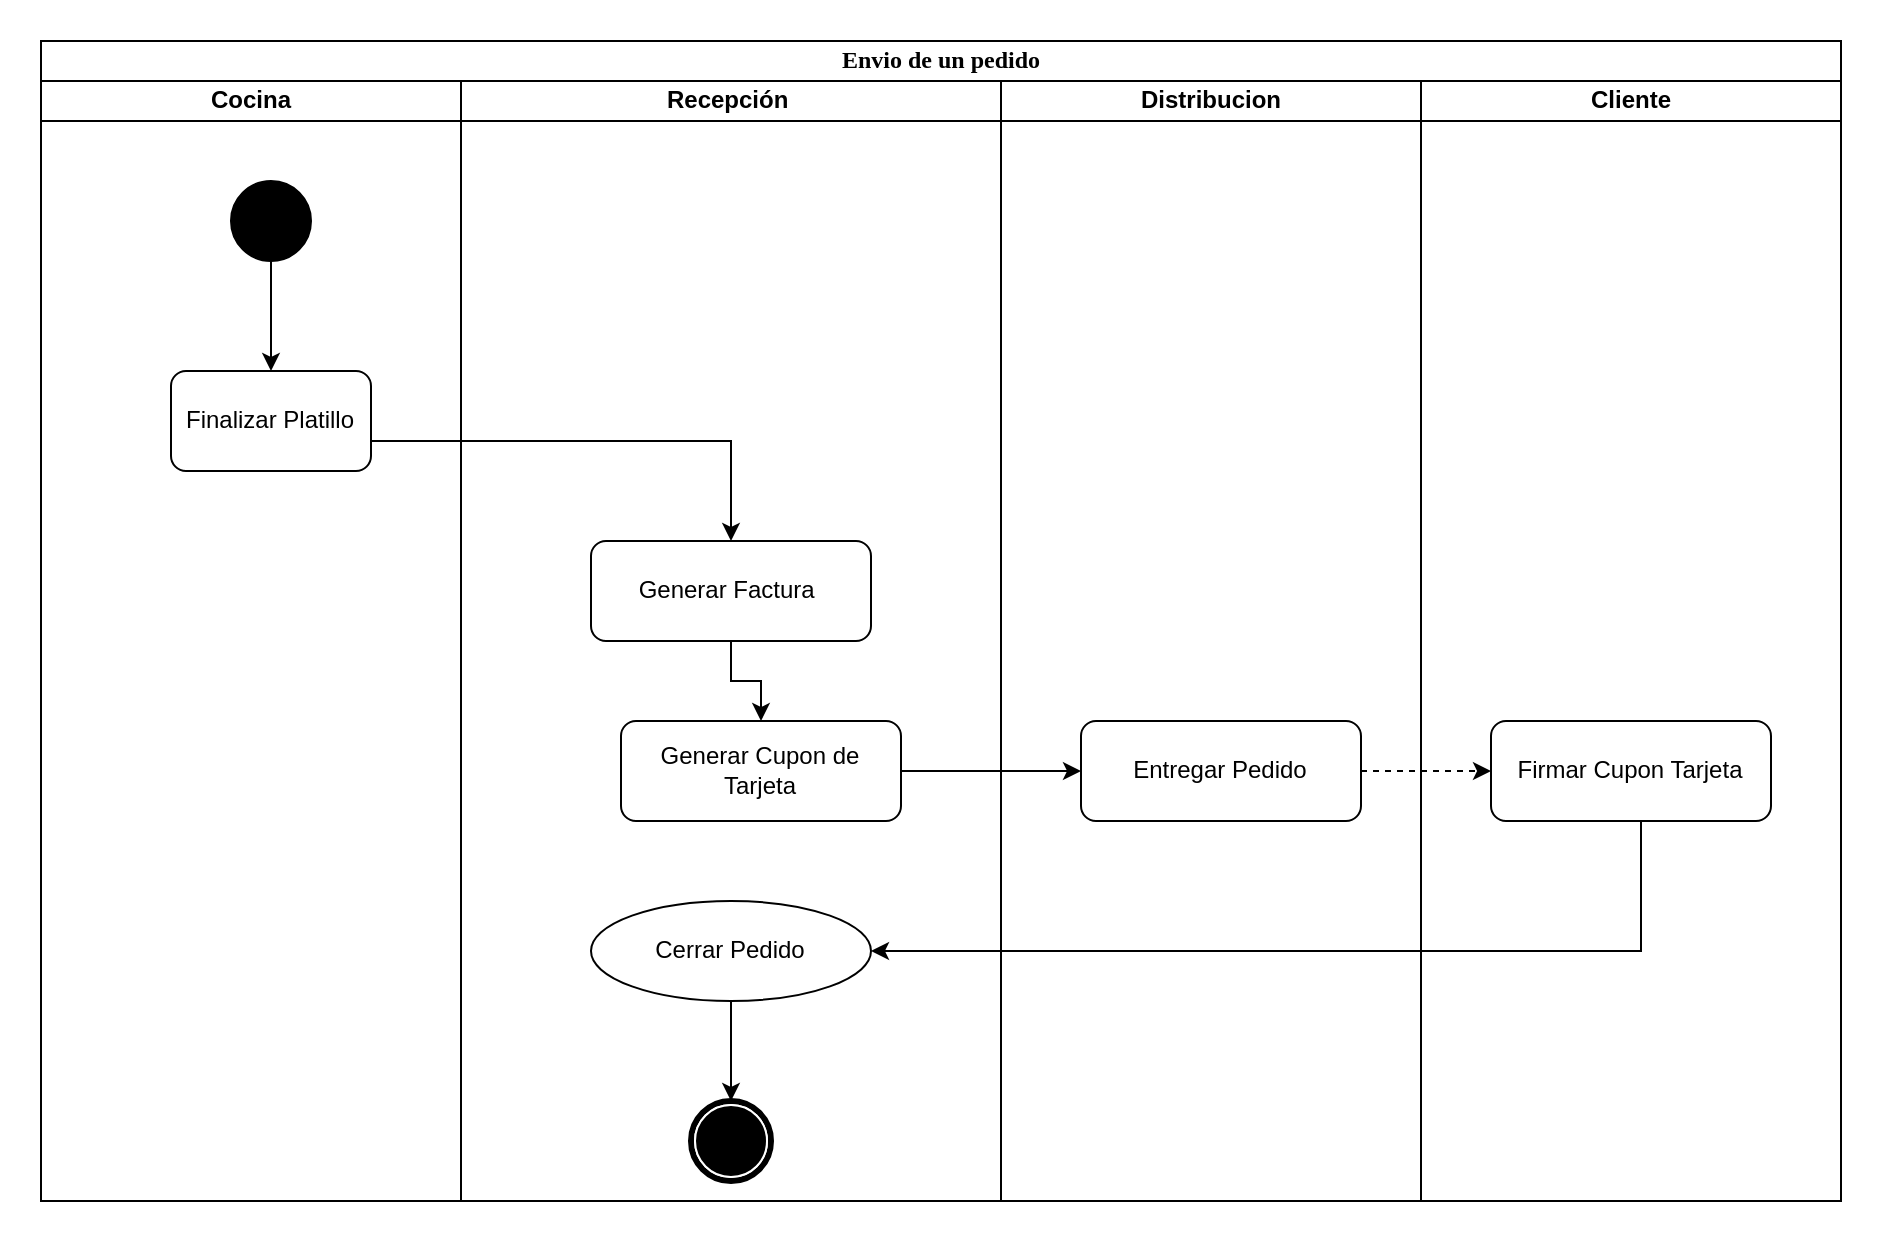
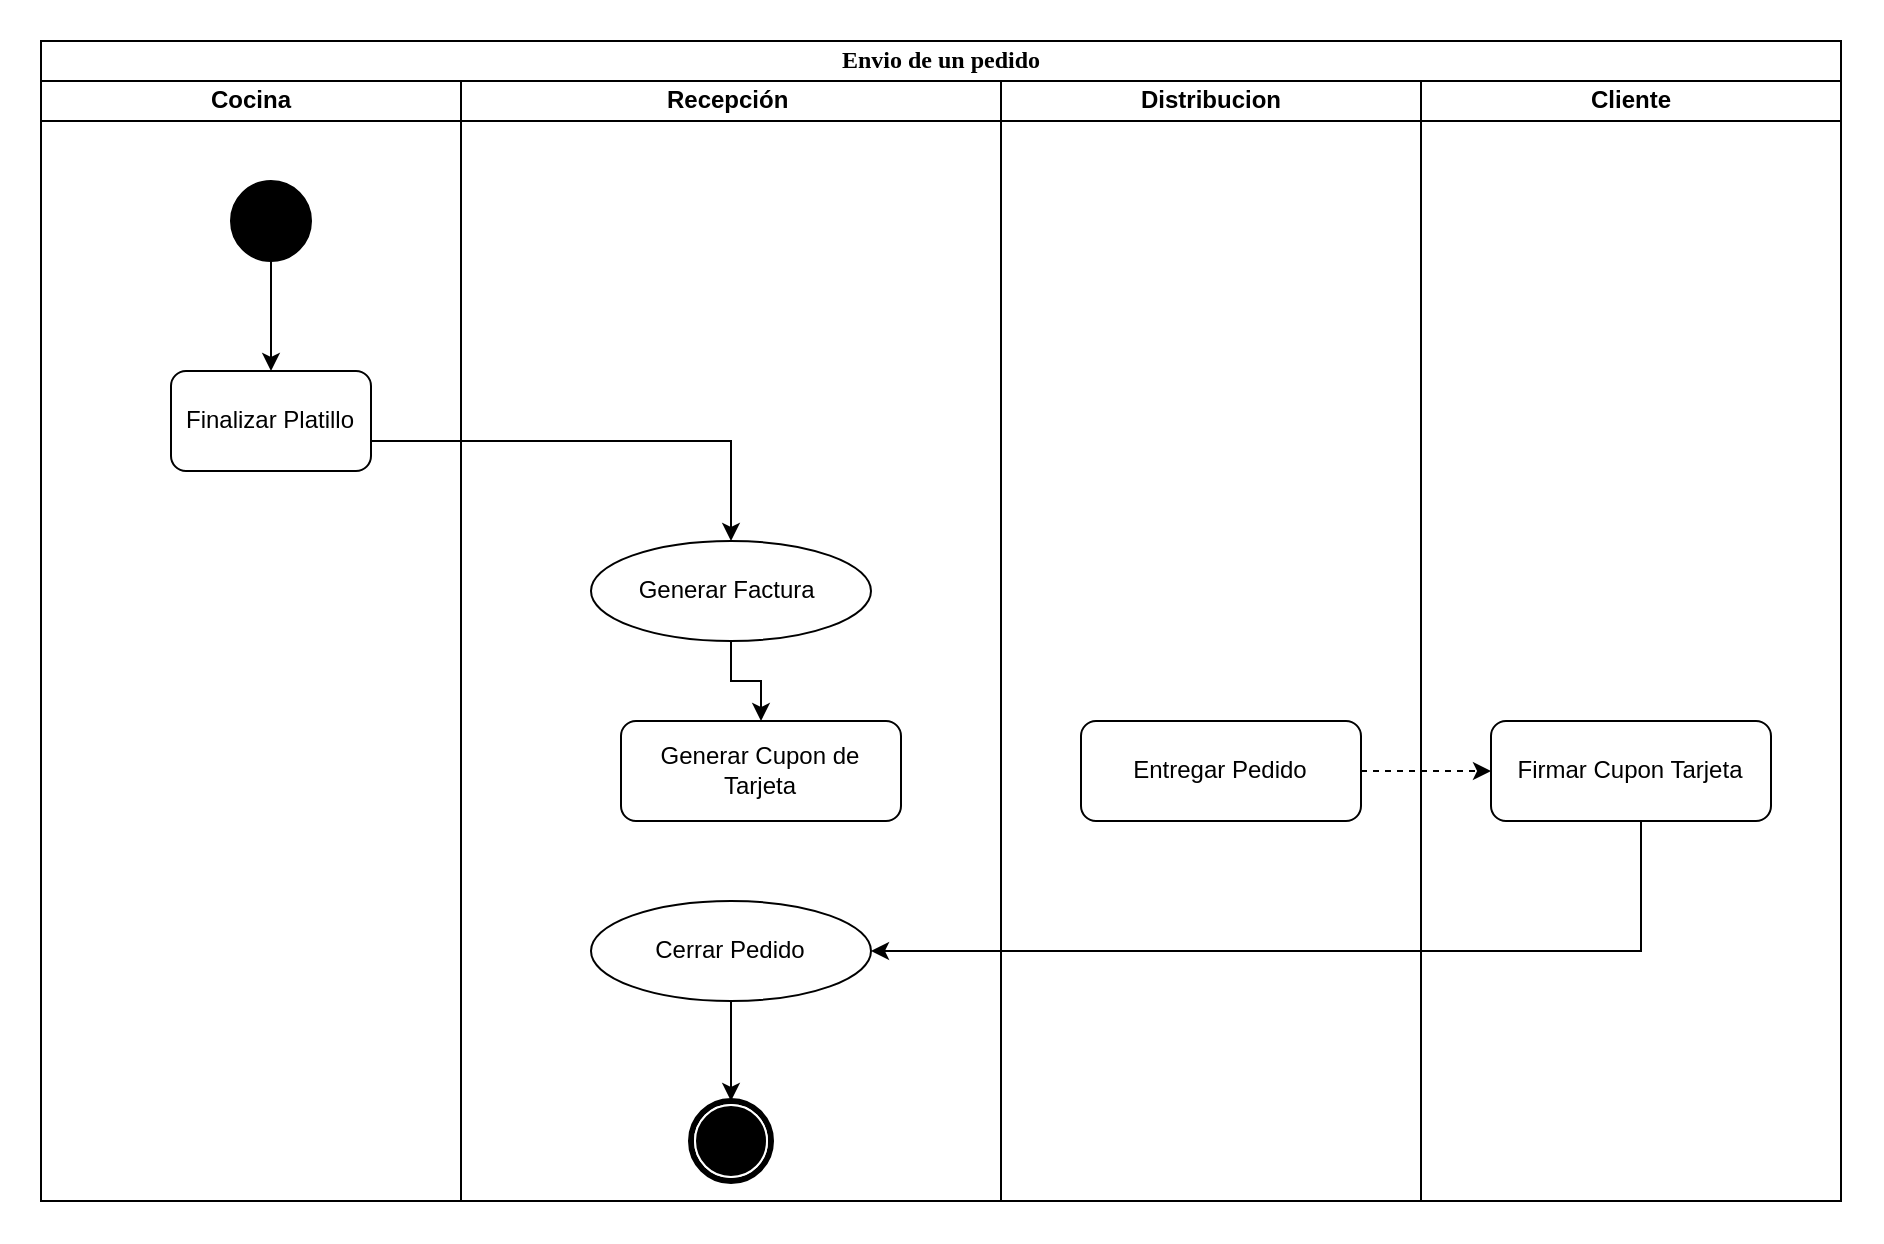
node "Generar Factura": shape rounded rectangle -> ellipse
edge "Generar Cupon de Tarjeta" -> "Entregar Pedido": removed
